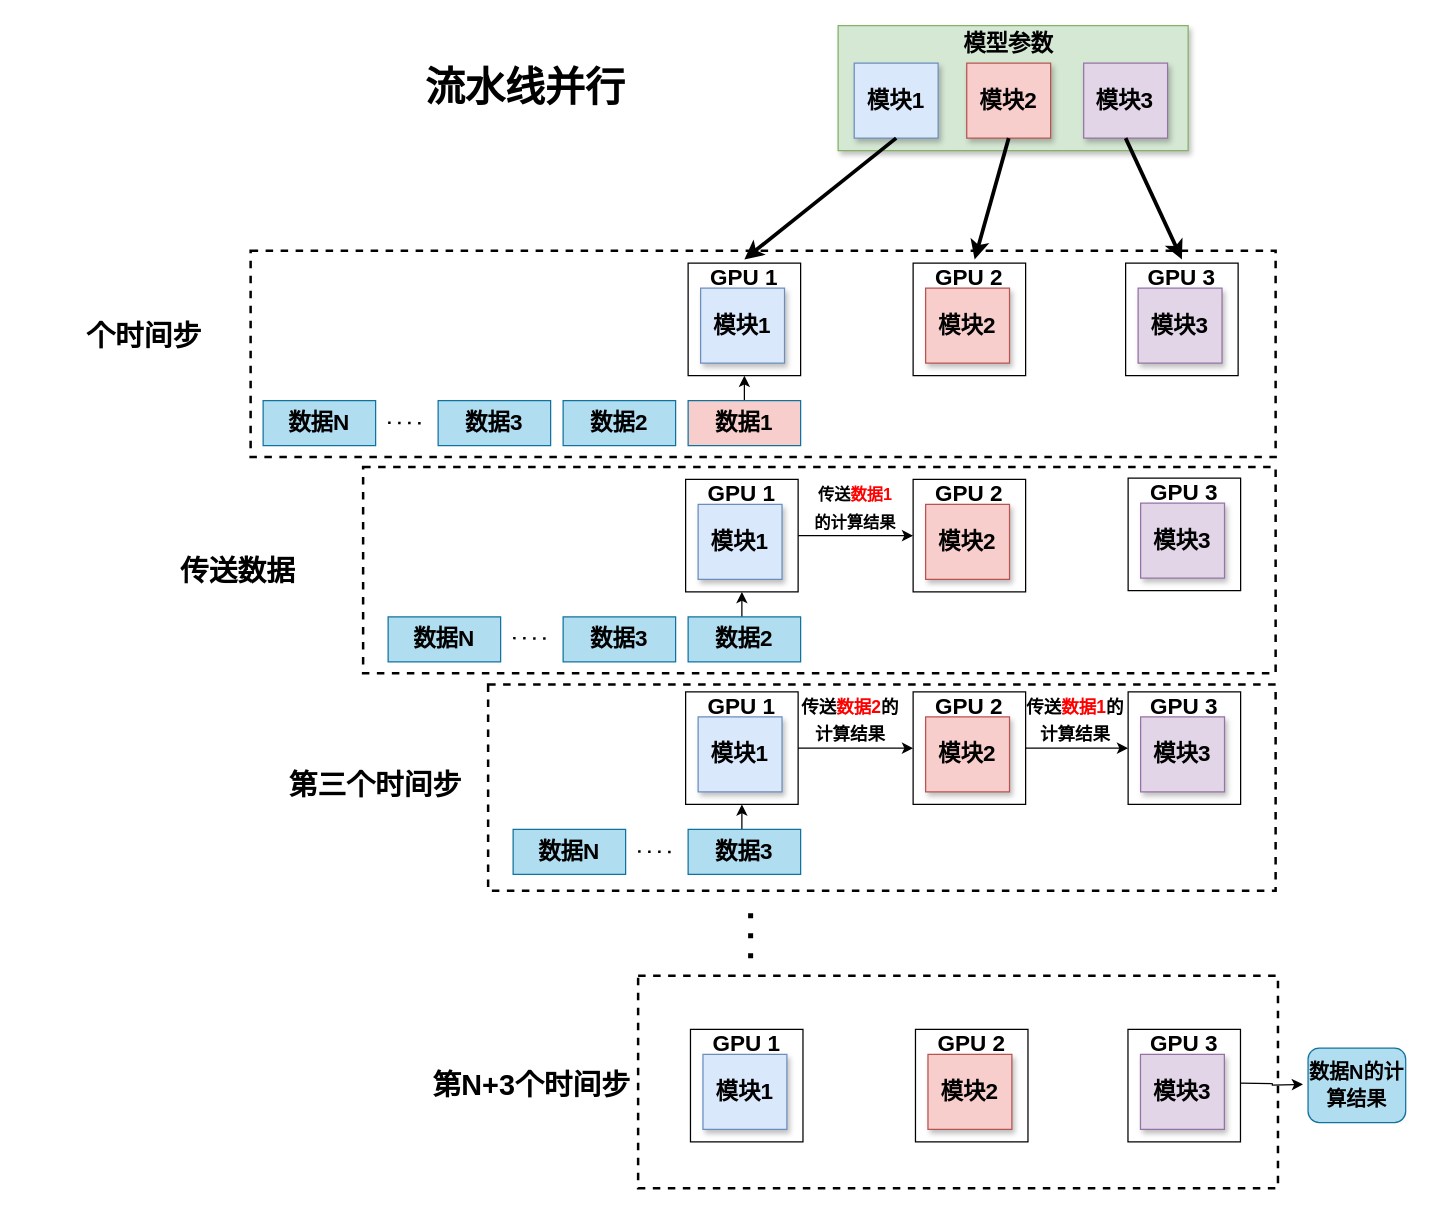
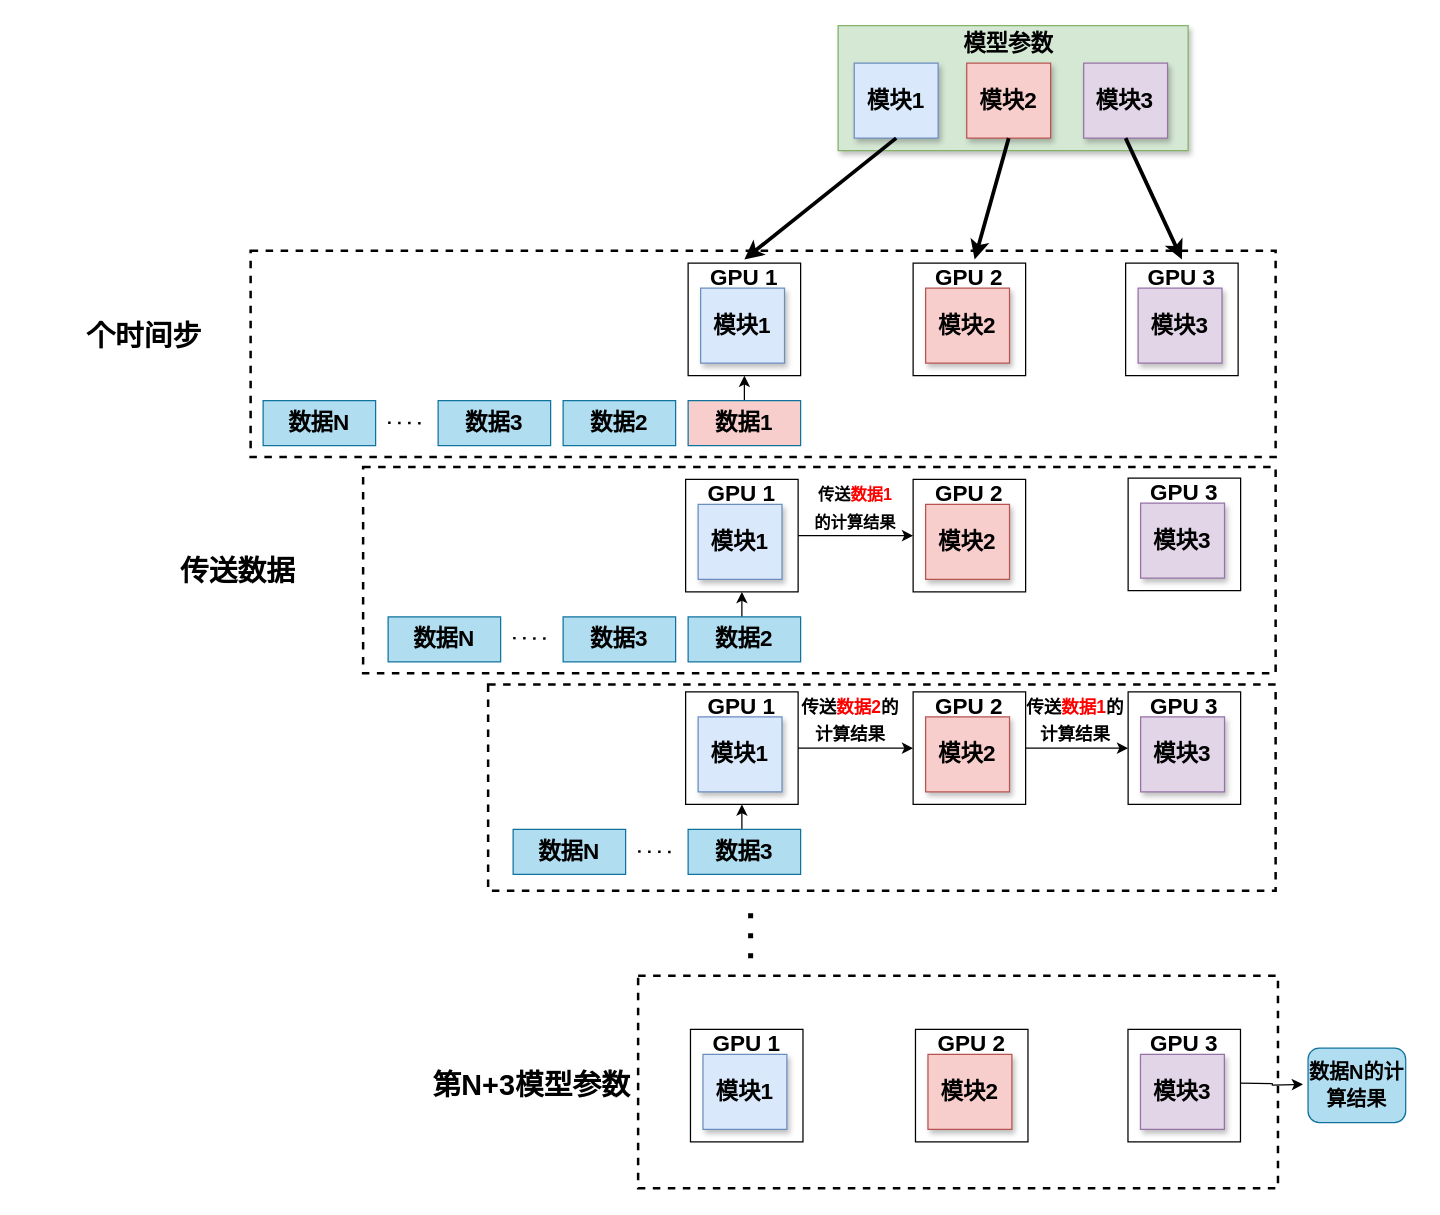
node "流水线并行": removed
node "第三个时间步": removed
node "第N+3个时间步": label "第N+3个时间步" -> "第N+3模型参数"
